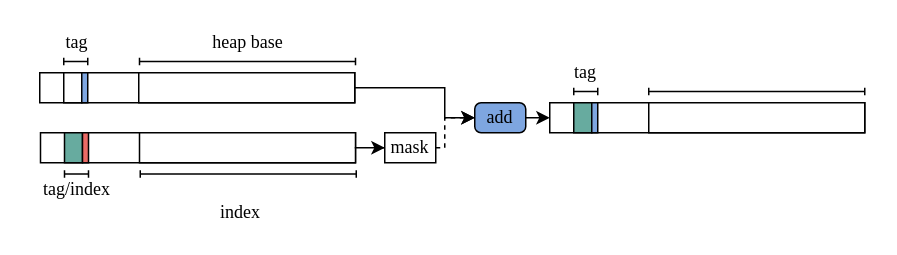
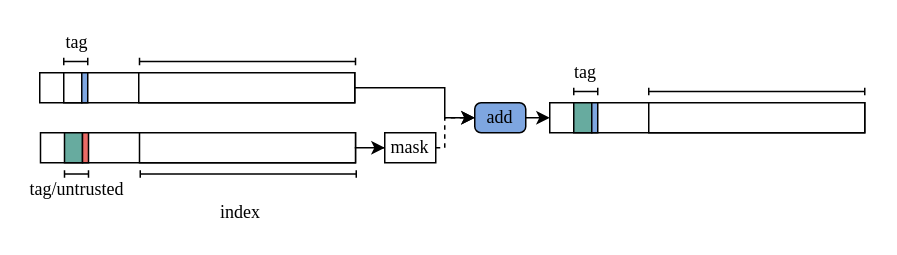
node "heap base": removed
node "tag/index": label "tag/index" -> "tag/untrusted"
